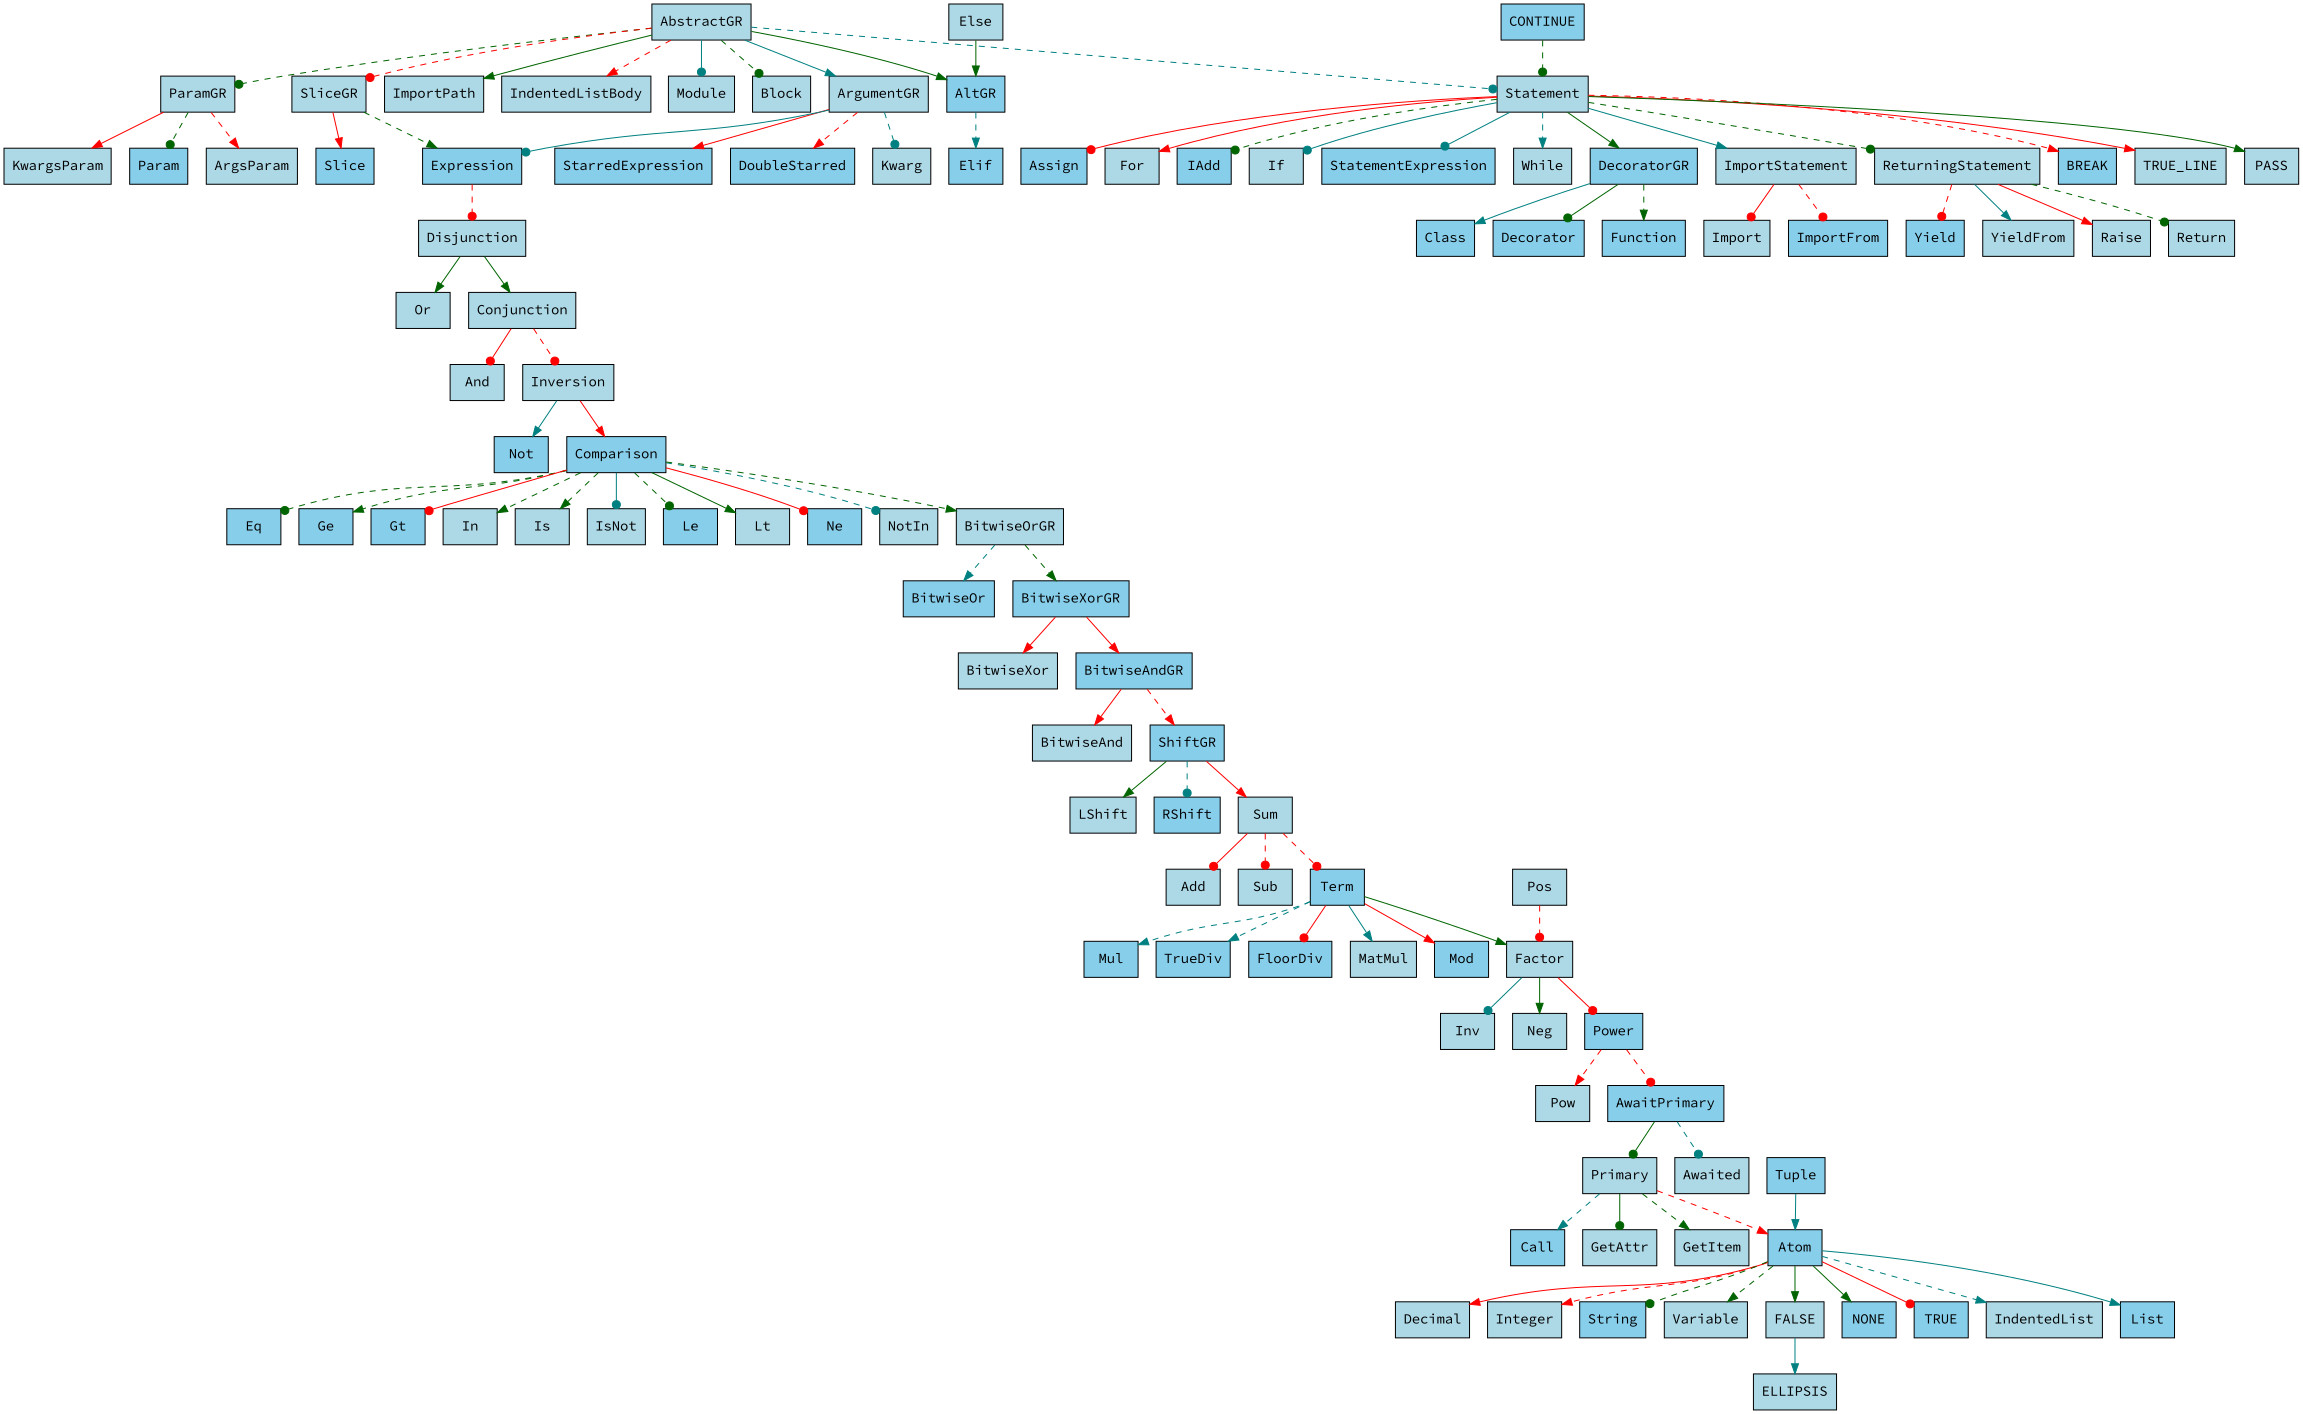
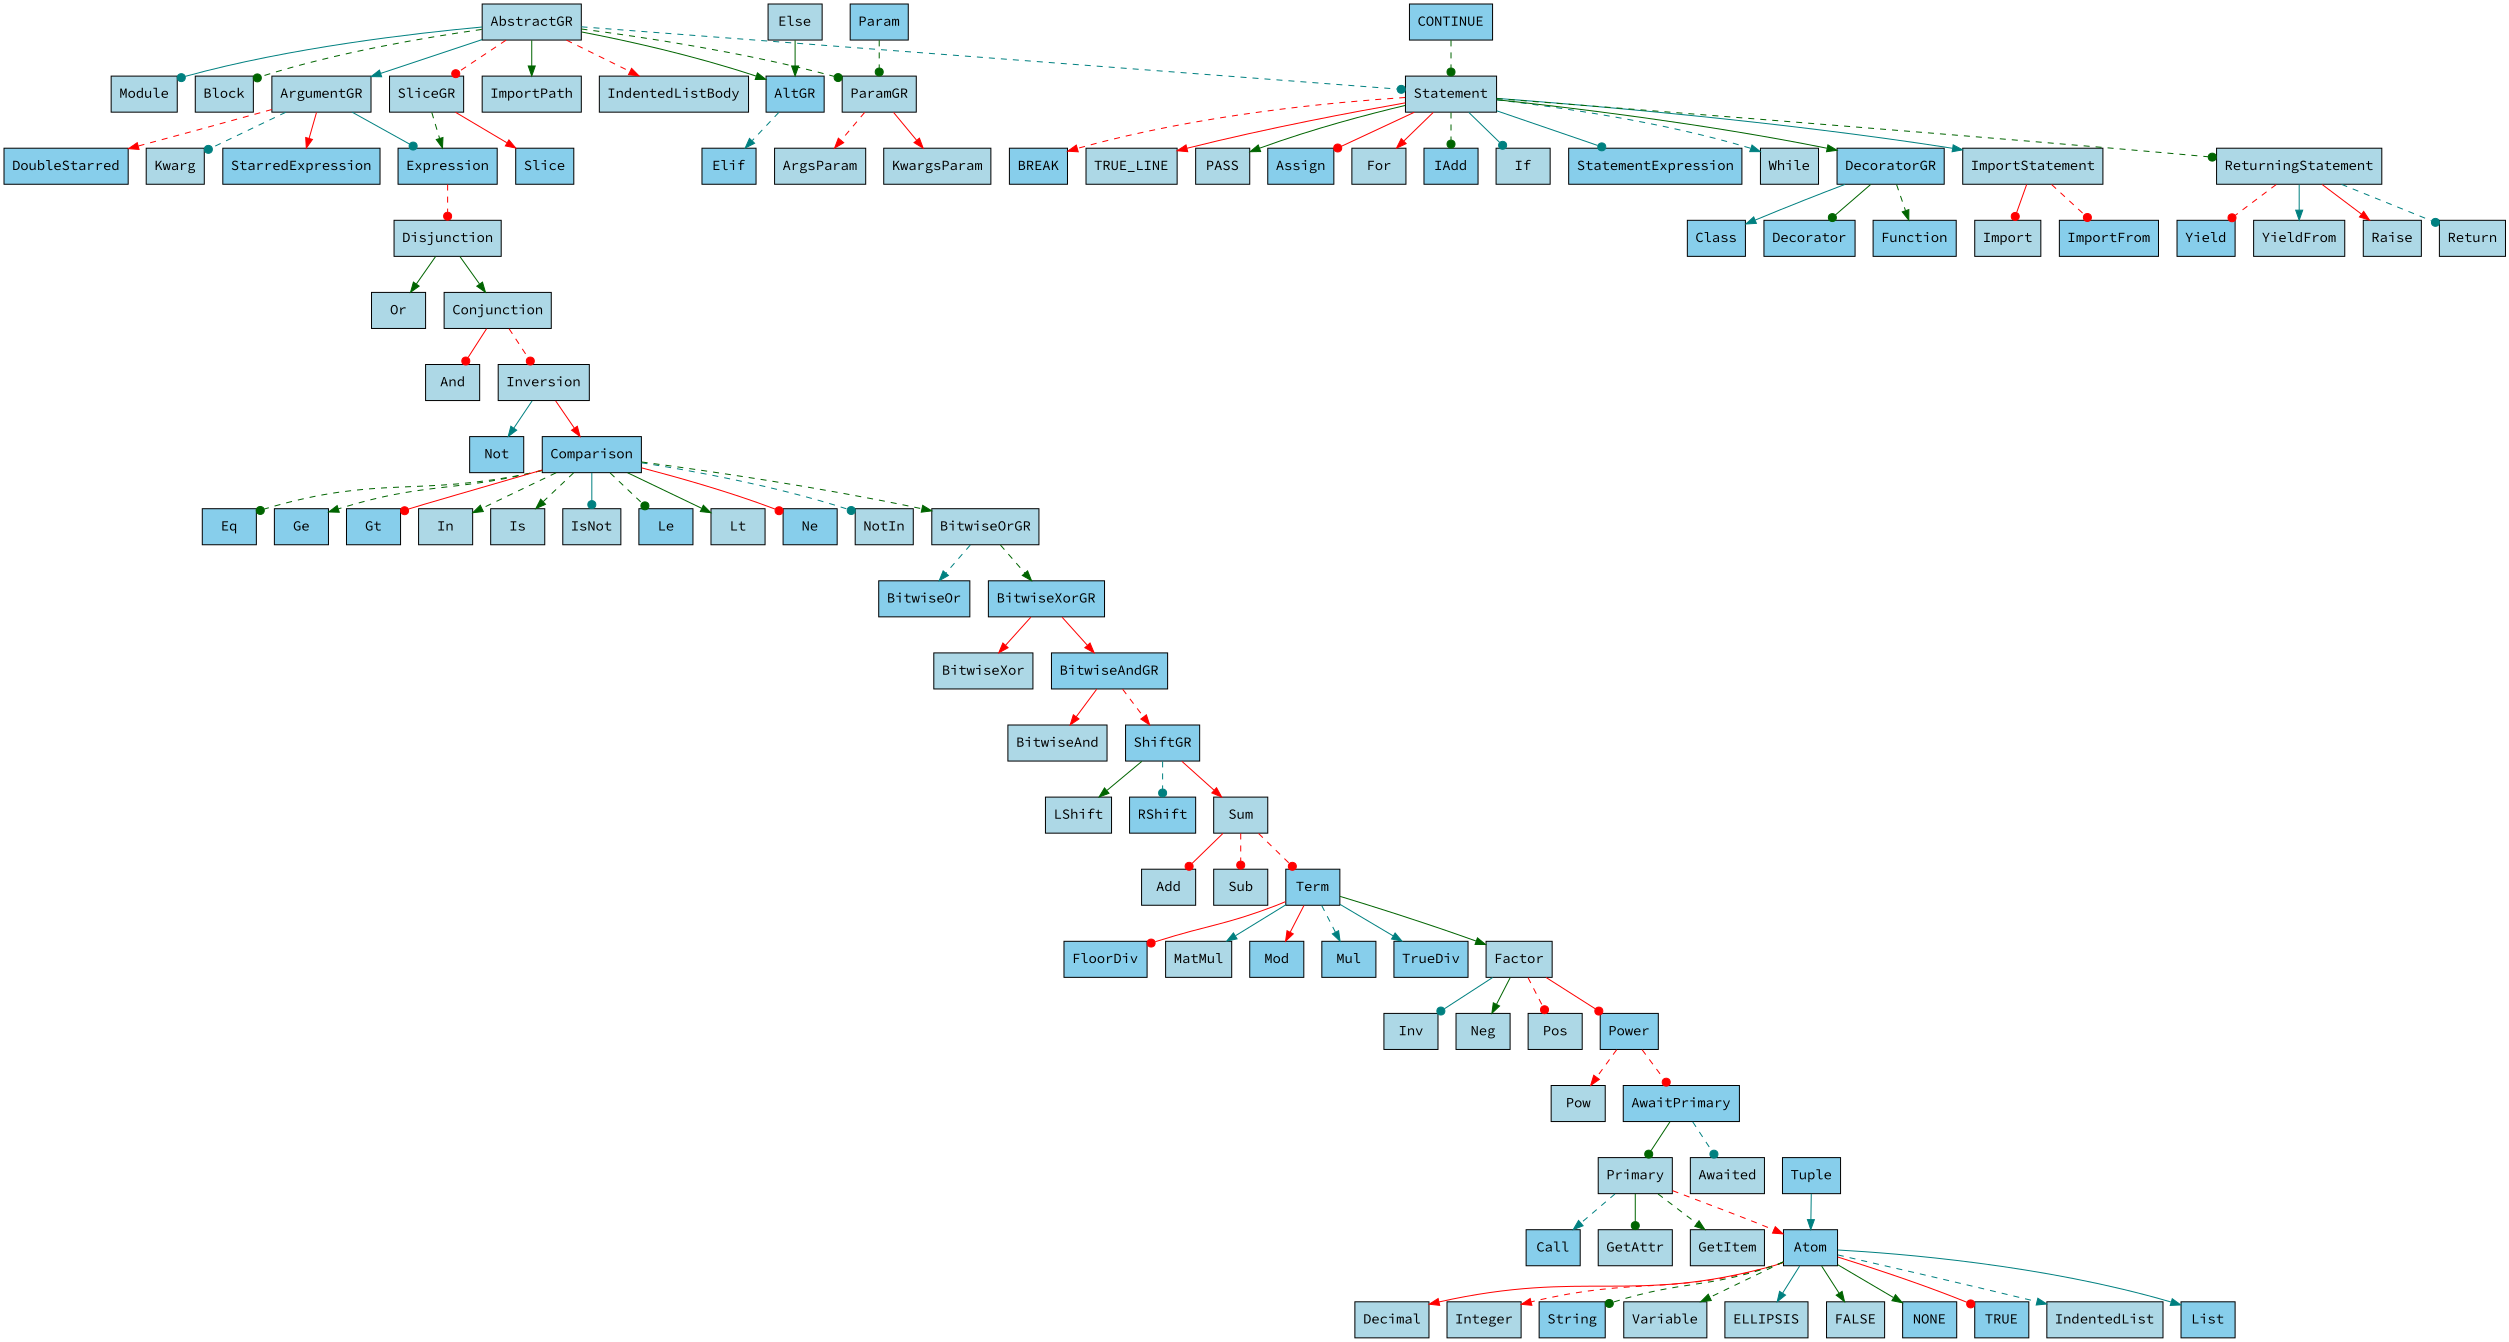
edge "ParamGR" -> "Param": reversed
edge "ReturningStatement" -> "Return": color darkgreen -> teal
edge "Pos" -> "Factor": reversed
edge "Term" -> "TrueDiv": style dashed -> solid
edge "FALSE" -> "ELLIPSIS": now "Atom" -> "ELLIPSIS"
